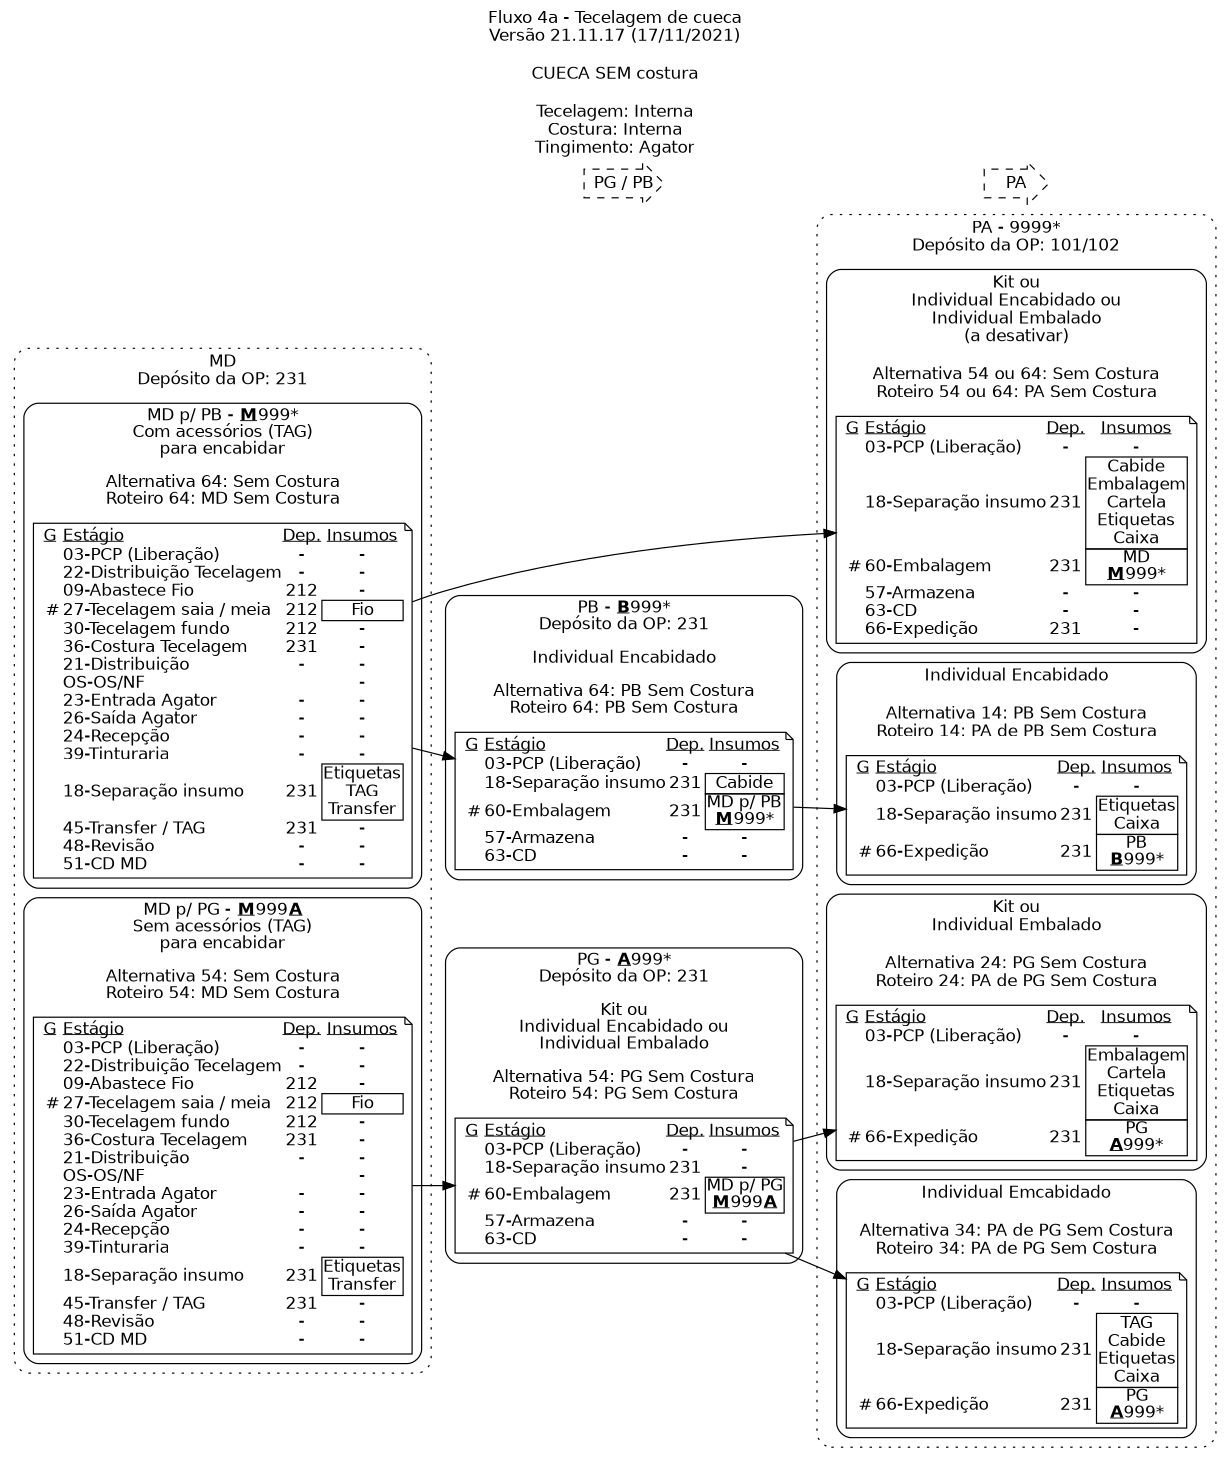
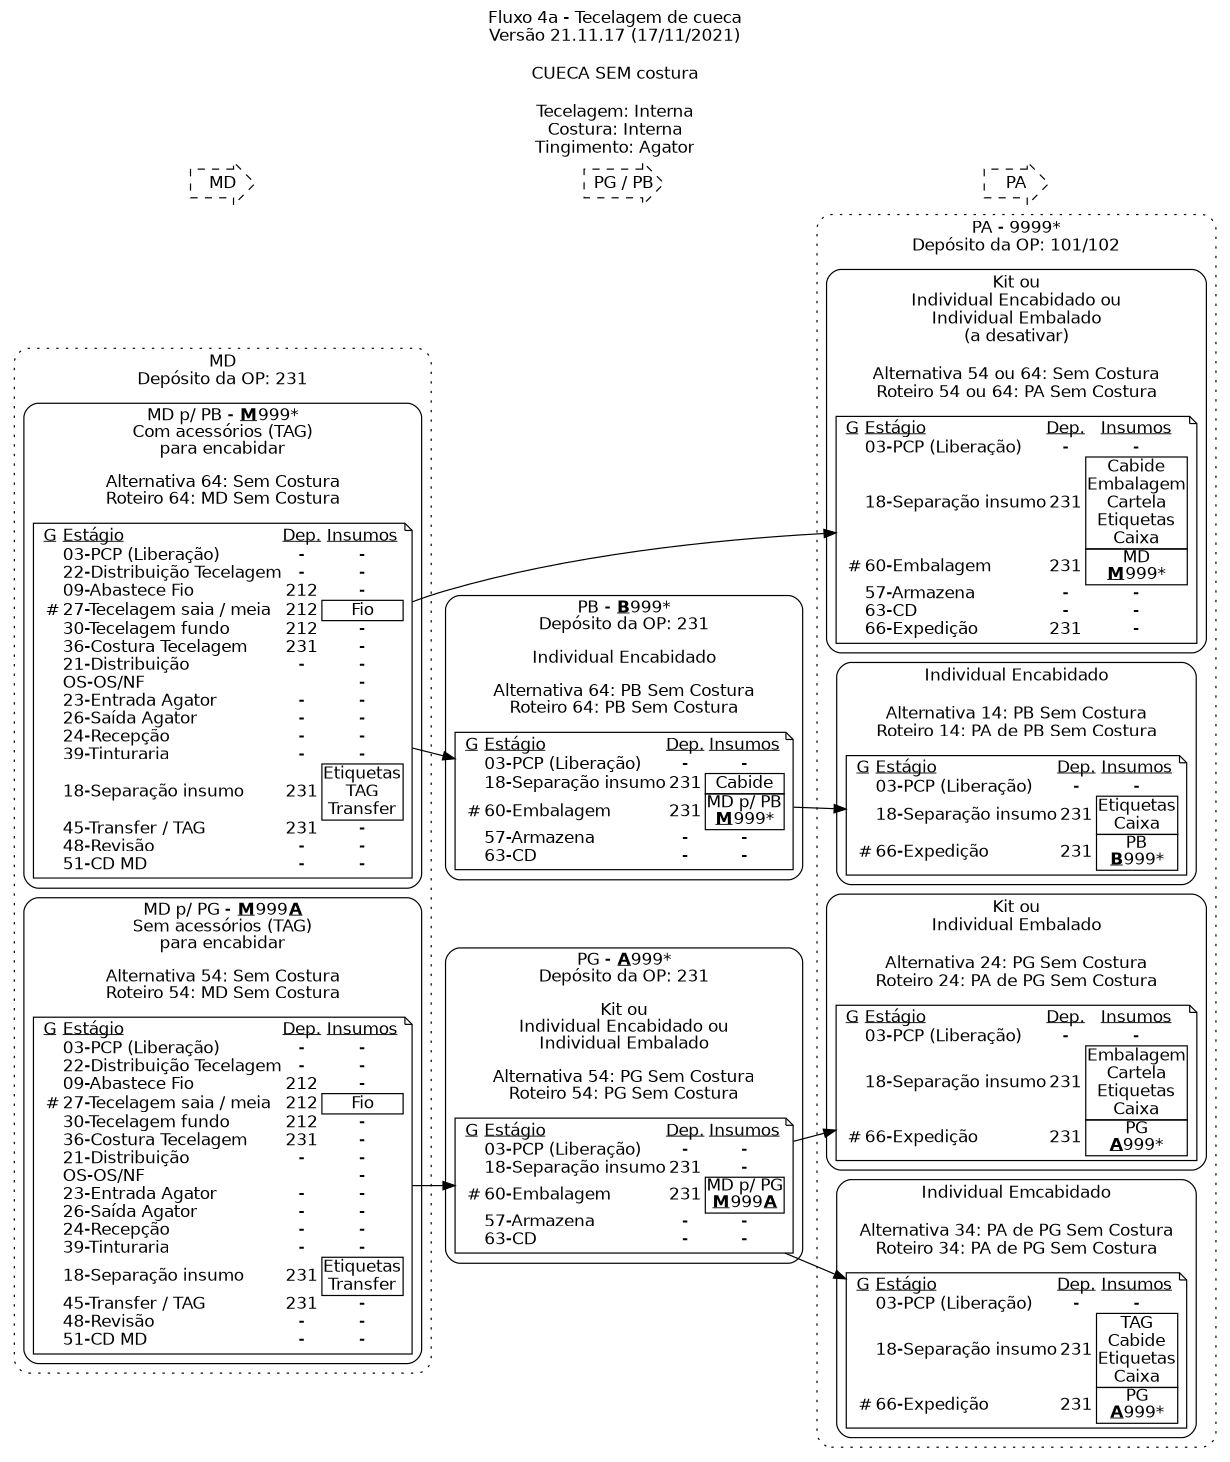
node "MD": added
